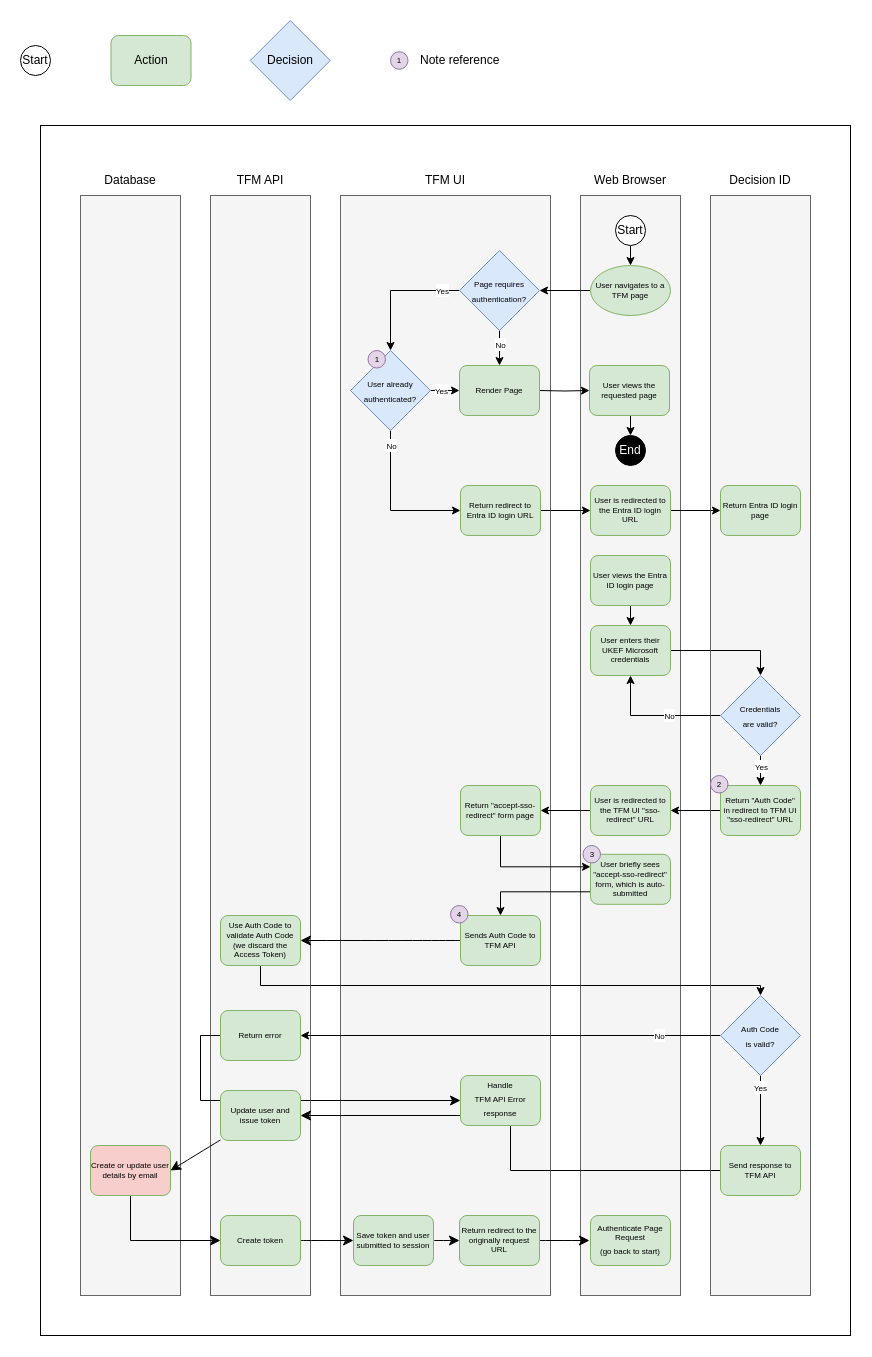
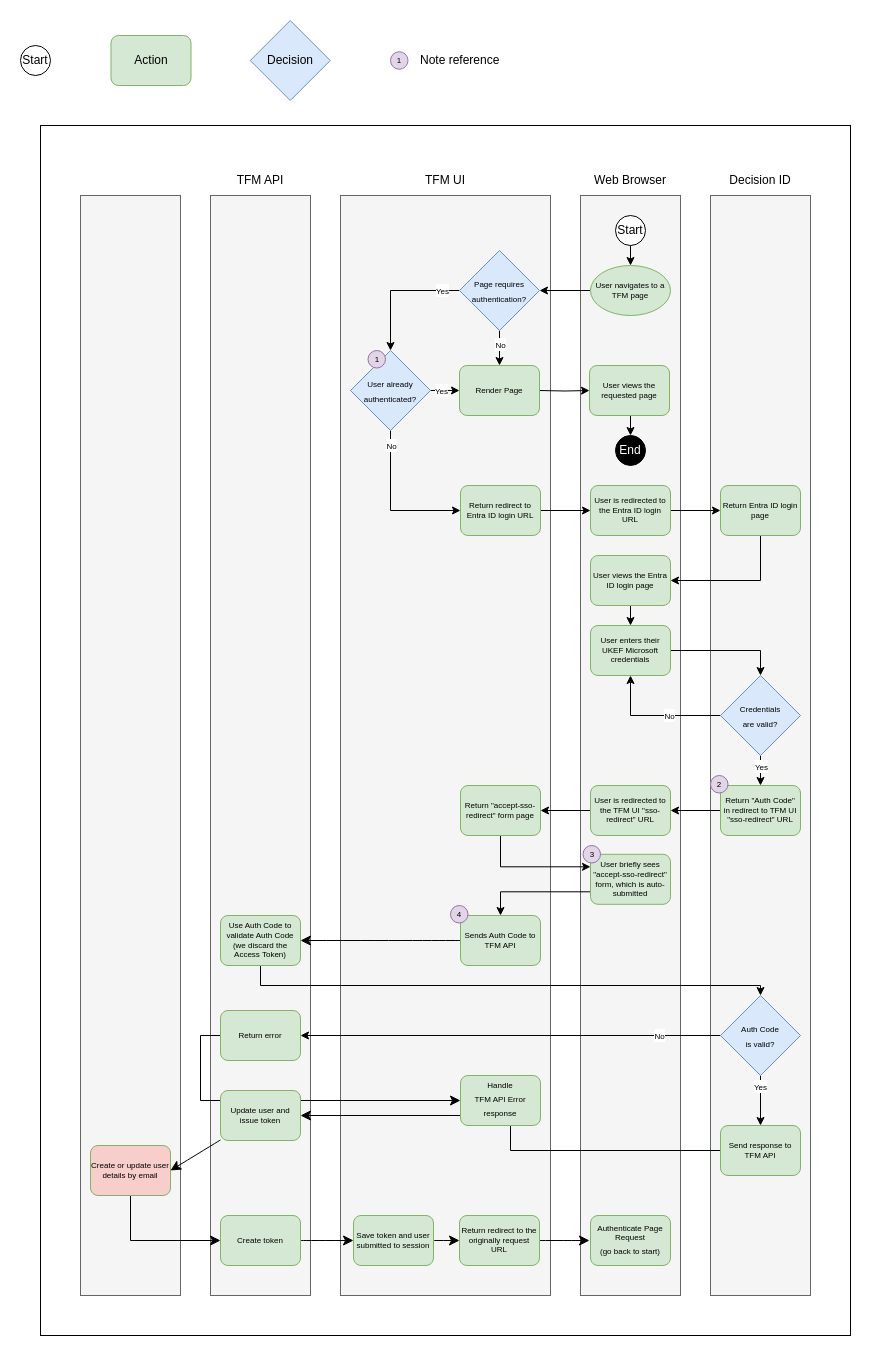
node "Database": removed
edge "Return Entra ID login page" -> "User views the Entra ID login page": added
node "Send response to TFM API": moved (761, 1171) -> (761, 1151)
